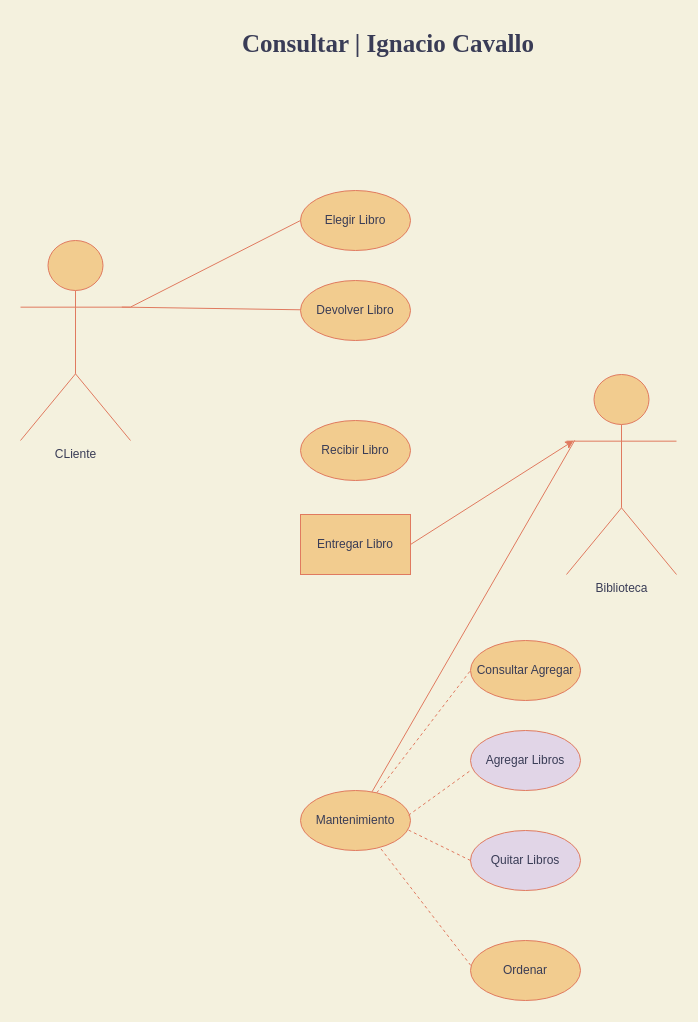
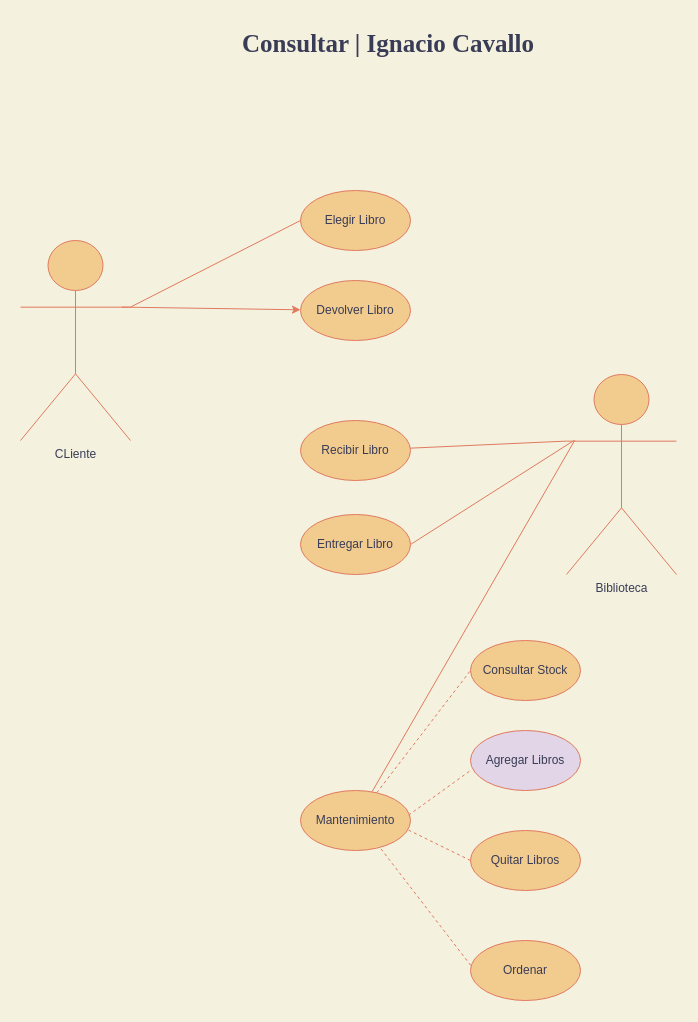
edge "Devolver Libro" -- "CLiente": arrowhead none -> classic
edge "Recibir Libro" -- "Biblioteca": added
edge "Entregar Libro" -> "Biblioteca": arrowhead classic -> none
node "Entregar Libro": shape rectangle -> ellipse
node "Consultar Agregar": label "Consultar Agregar" -> "Consultar Stock"
node "Quitar Libros": fillcolor #e1d5e7 -> #f2cc8f
